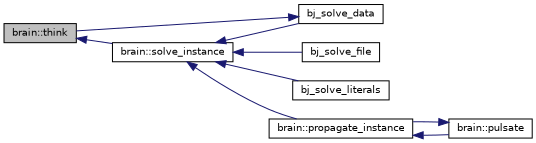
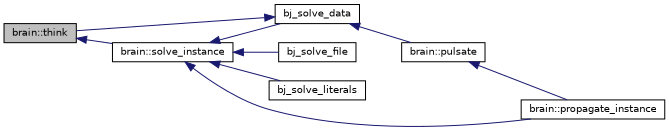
edge "brain::pulsate" -> "brain::propagate_instance": now "brain::pulsate" -> "bj_solve_data"
